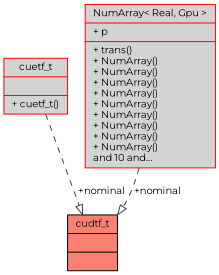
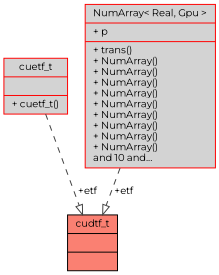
edge "cuetf_t" -> "cudtf_t": label " +nominal" -> " +etf"
edge "NumArray< Real, Gpu >" -> "cudtf_t": label " +nominal" -> " +etf"
